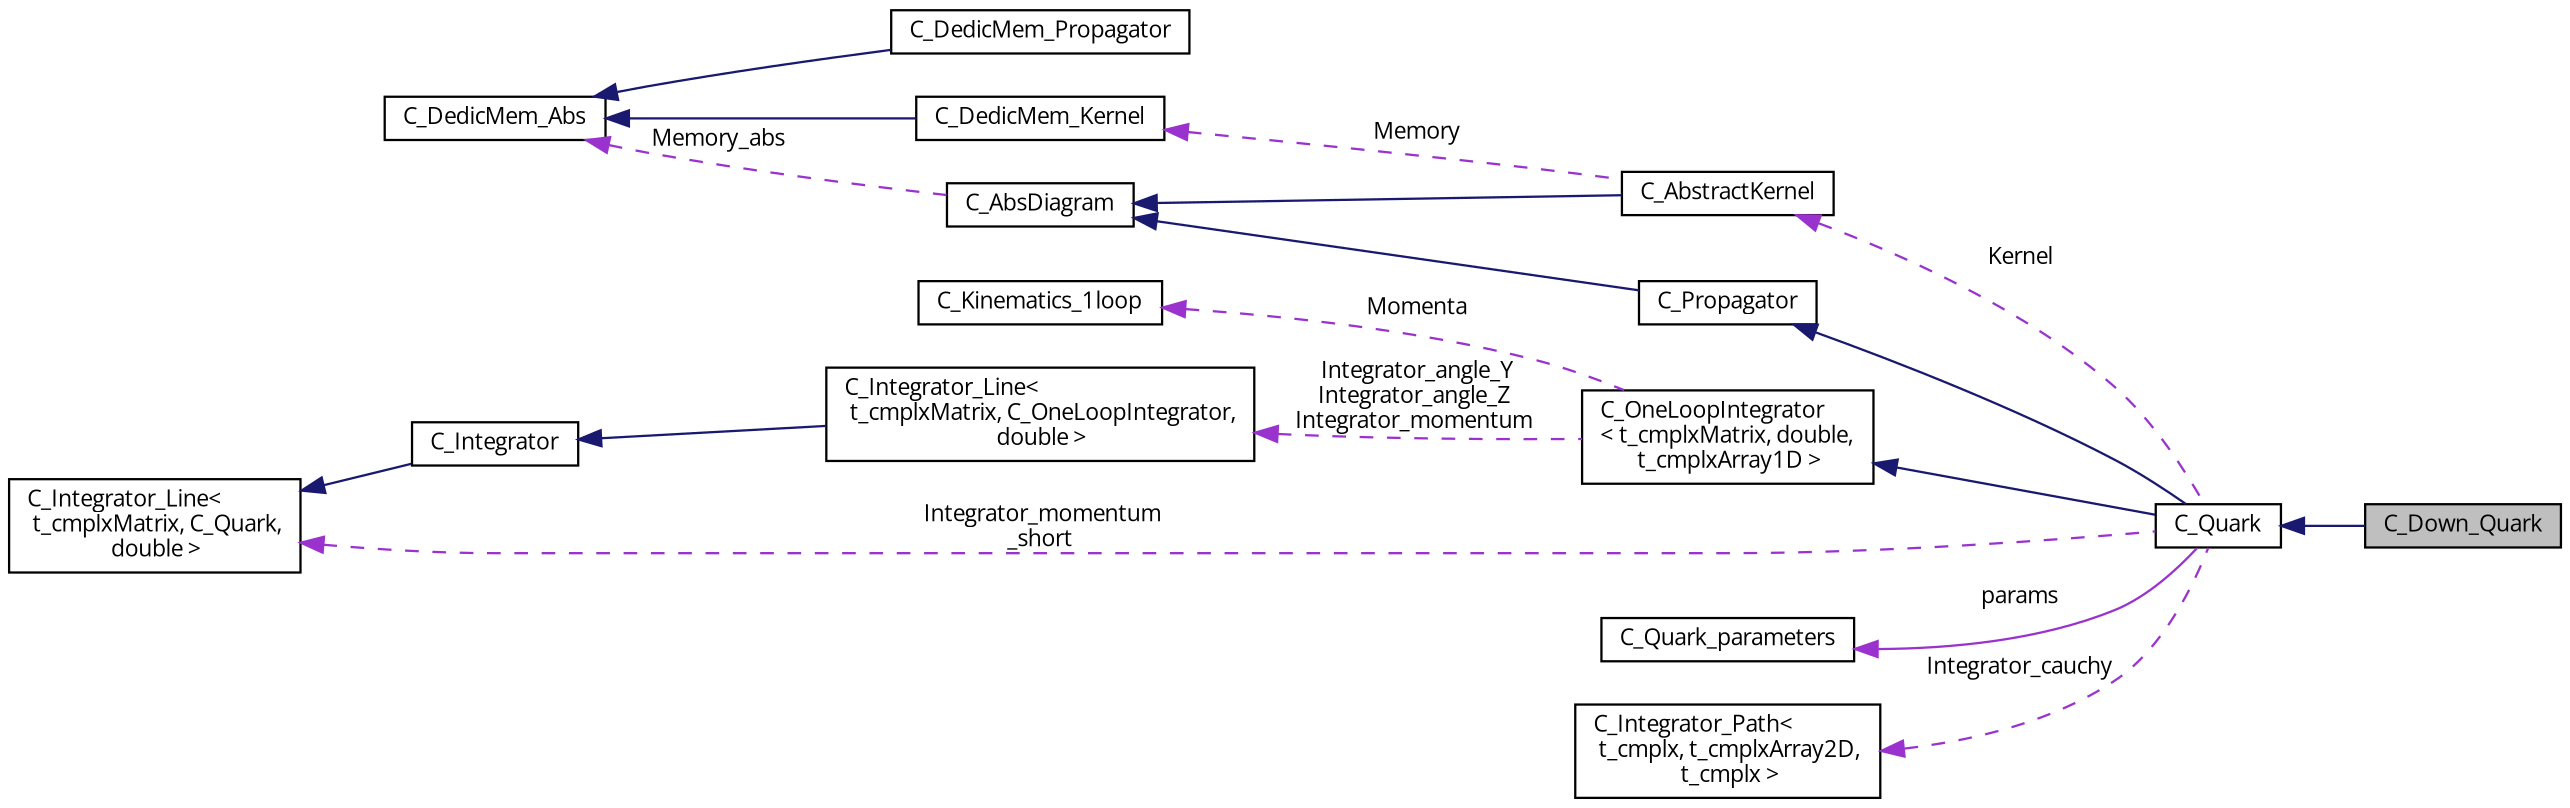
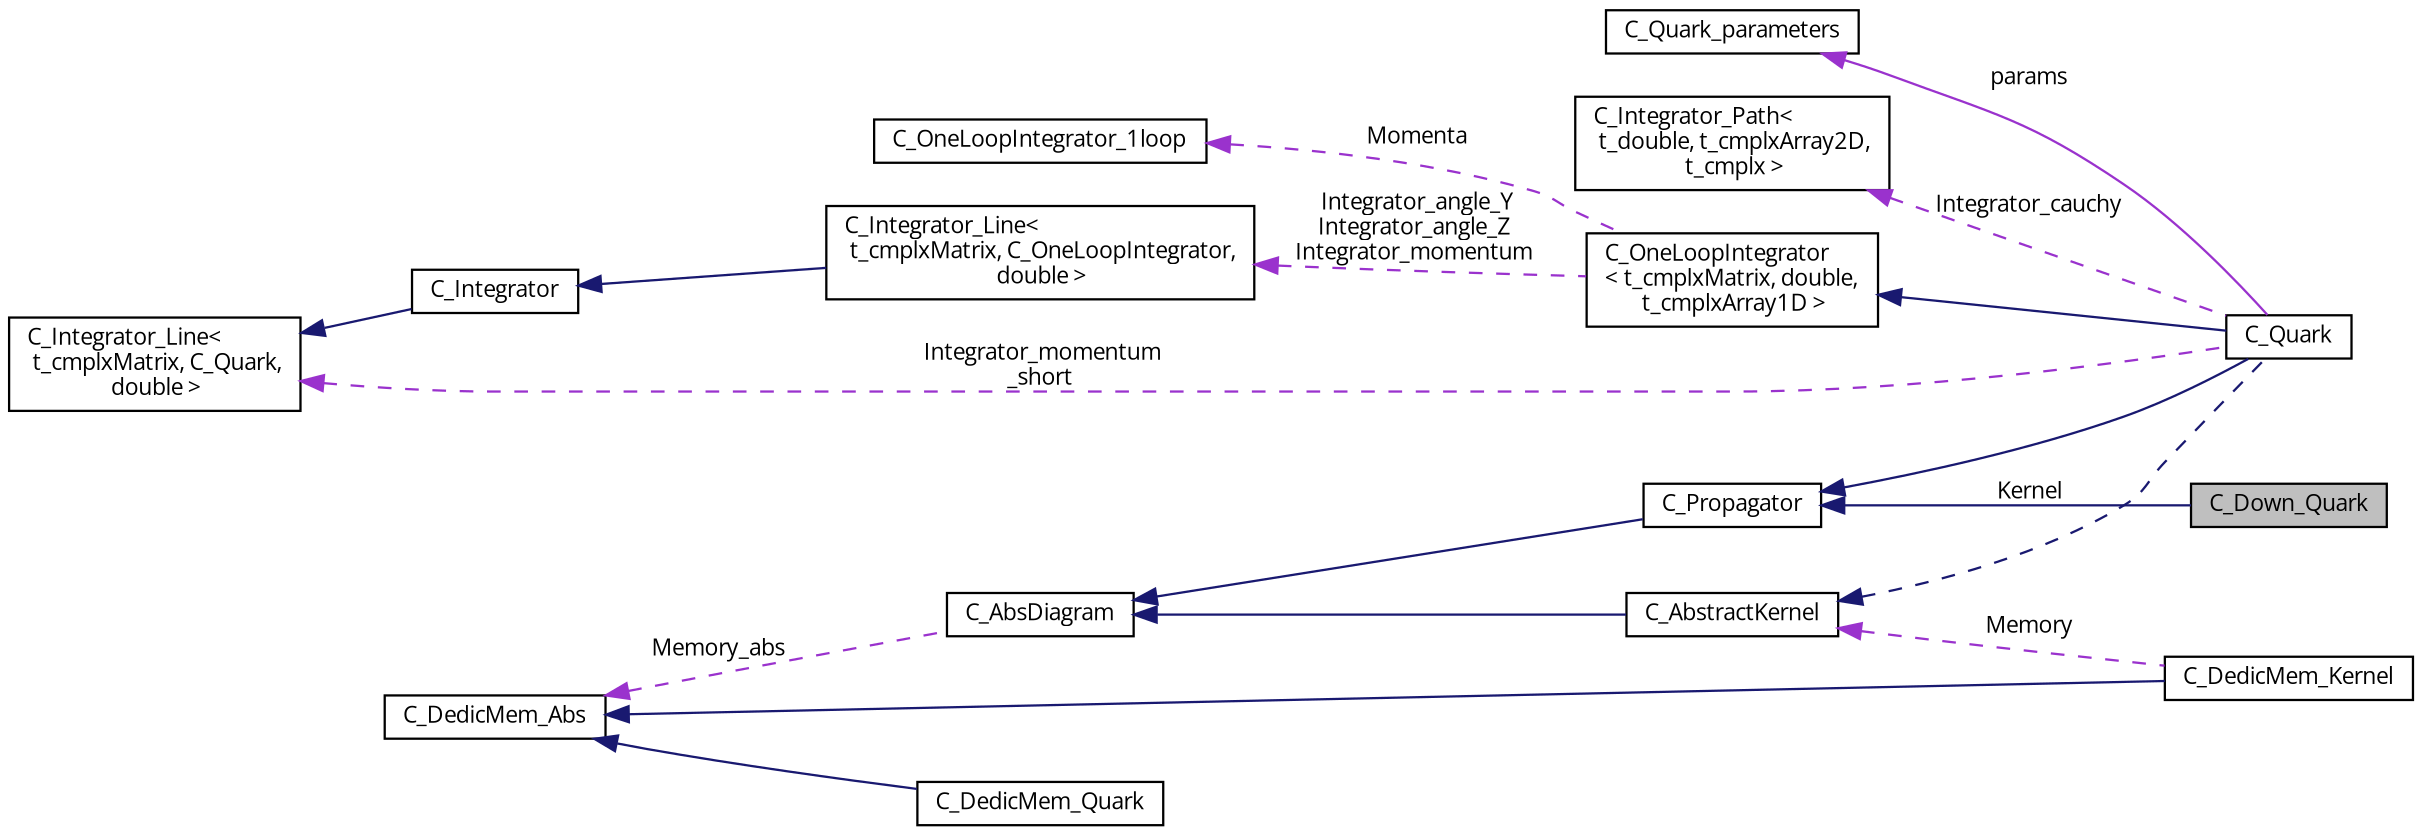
node "C_DedicMem_Propagator": label "C_DedicMem_Propagator" -> "C_DedicMem_Quark"
edge "C_AbstractKernel" -> "C_DedicMem_Kernel": reversed
node "C_Kinematics_1loop": label "C_Kinematics_1loop" -> "C_OneLoopIntegrator_1loop"
edge "C_Quark" -> "C_AbstractKernel": color darkorchid3 -> midnightblue
edge "C_Down_Quark" -> "C_Quark": now "C_Down_Quark" -> "C_Propagator"
node "C_Integrator_Path< t_cmplx, t_cmplxArray2D, t_cmplx >": label "C_Integrator_Path< t_cmplx, t_cmplxArray2D, t_cmplx >" -> "C_Integrator_Path< t_double, t_cmplxArray2D, t_cmplx >"
